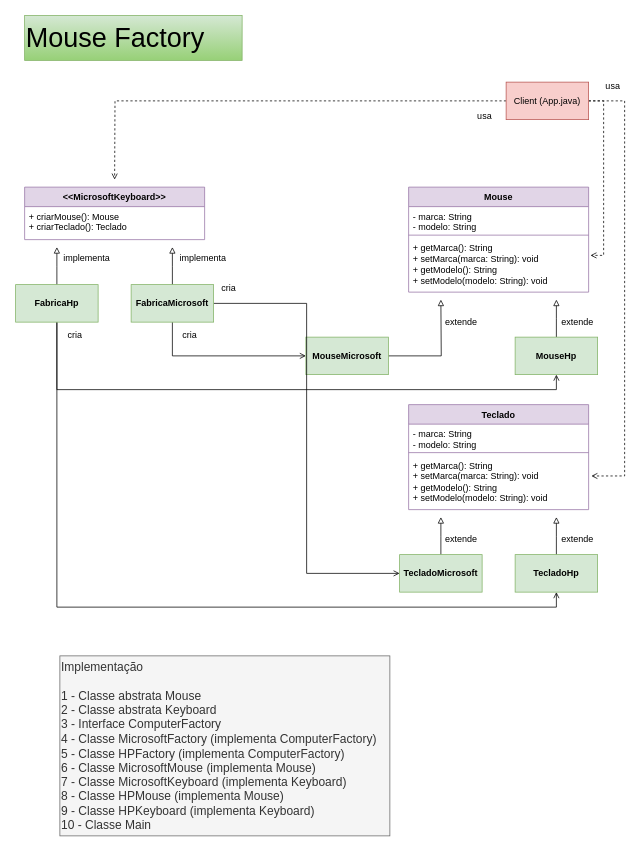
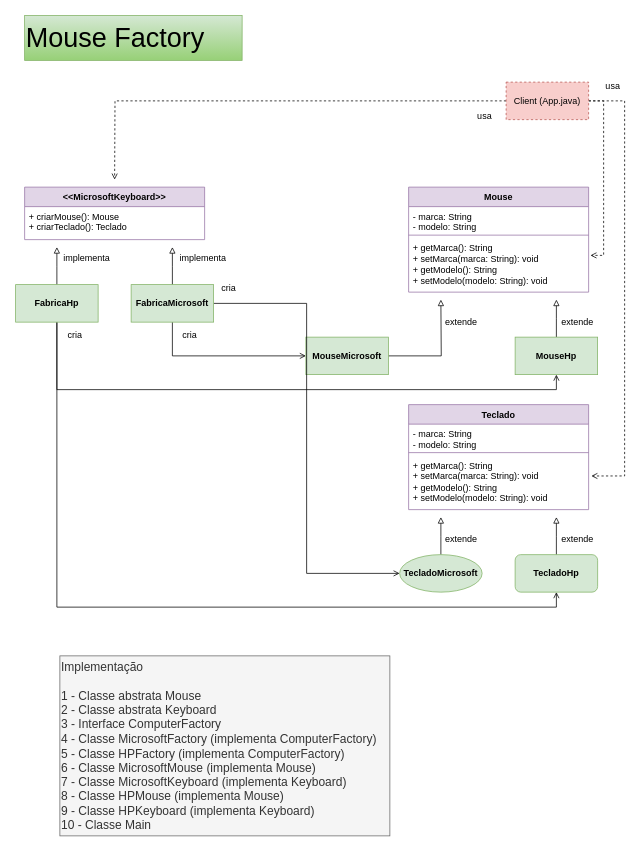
node "Client (App.java)": style solid -> dashed
node "TecladoMicrosoft": shape rectangle -> ellipse
node "TecladoHp": shape rectangle -> rounded rectangle
